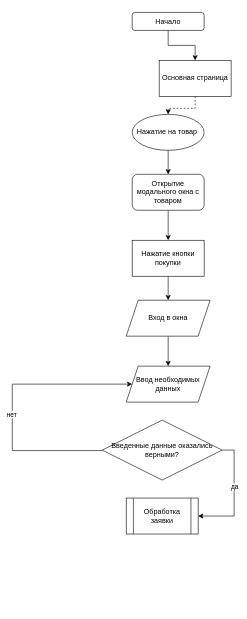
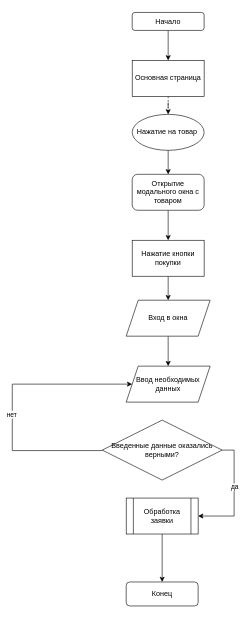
node "Основная страница": moved (195, 78) -> (168, 78)
edge "Обработка заявки" -> "Конец": added
node "Конец": added
